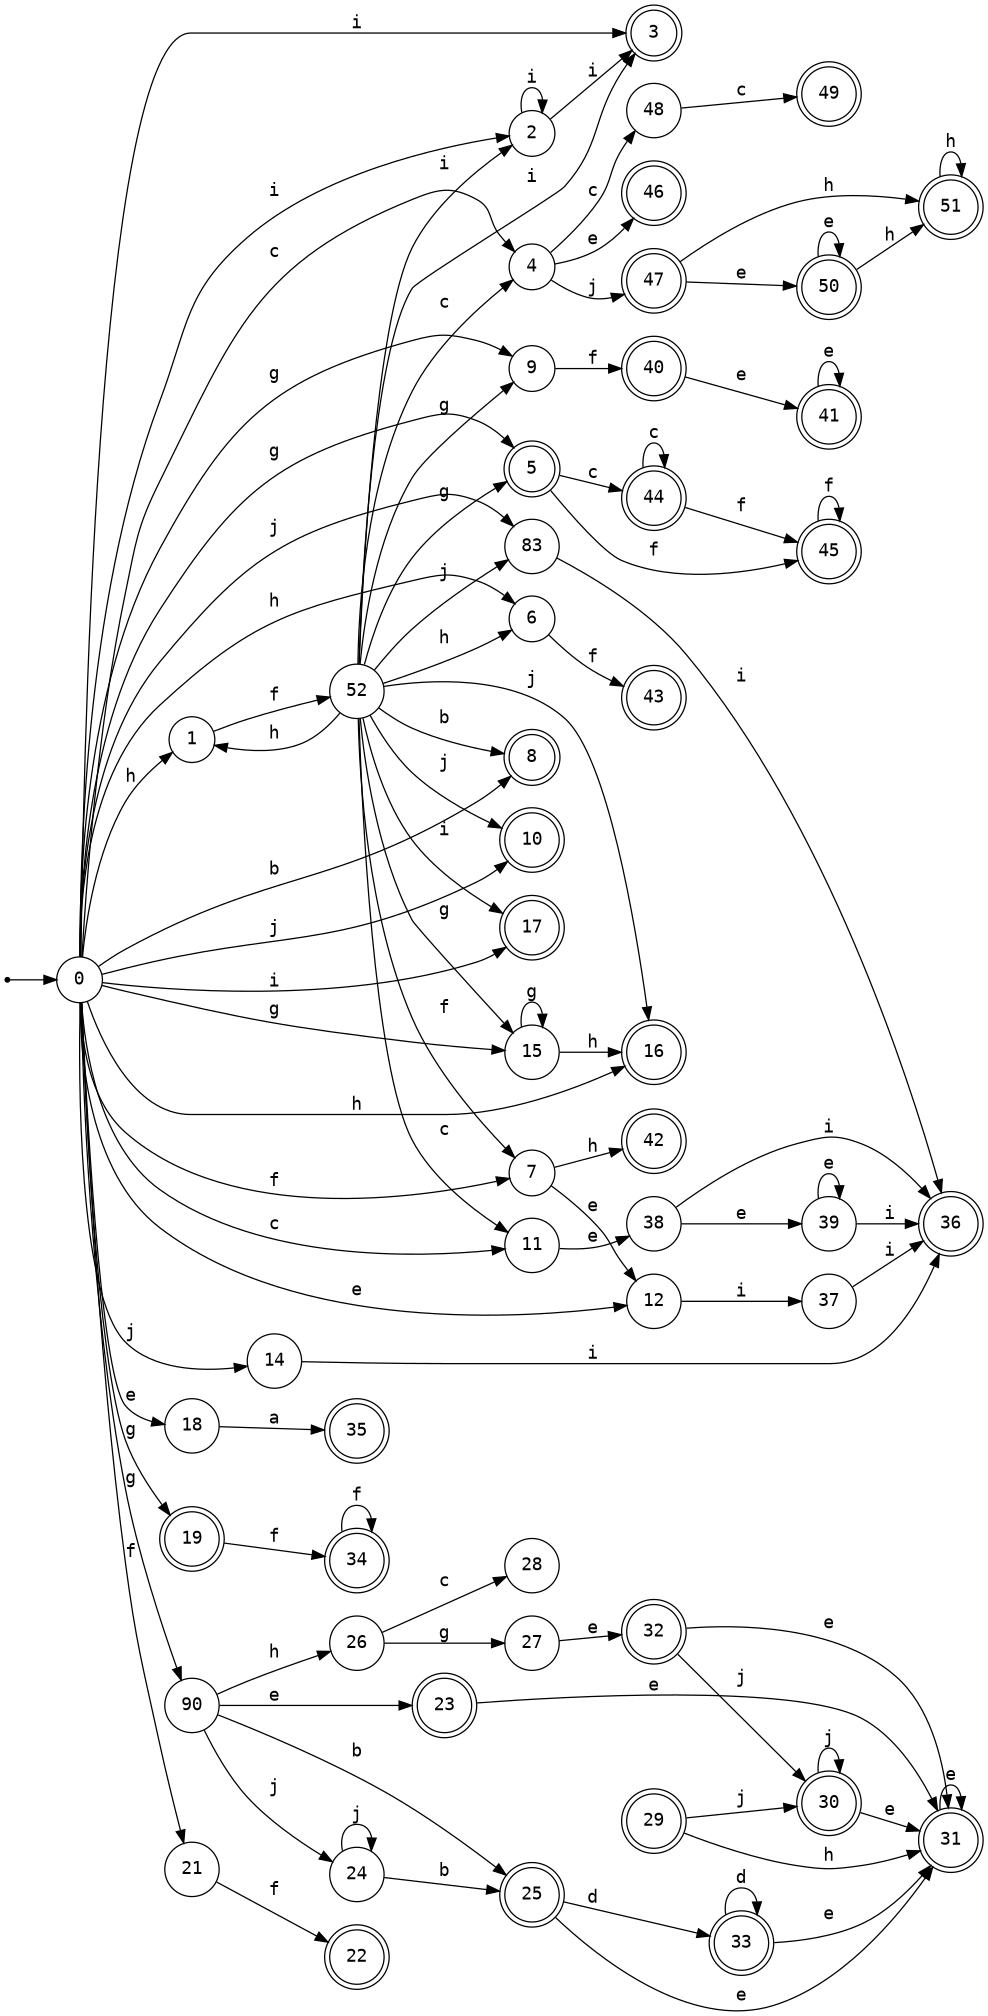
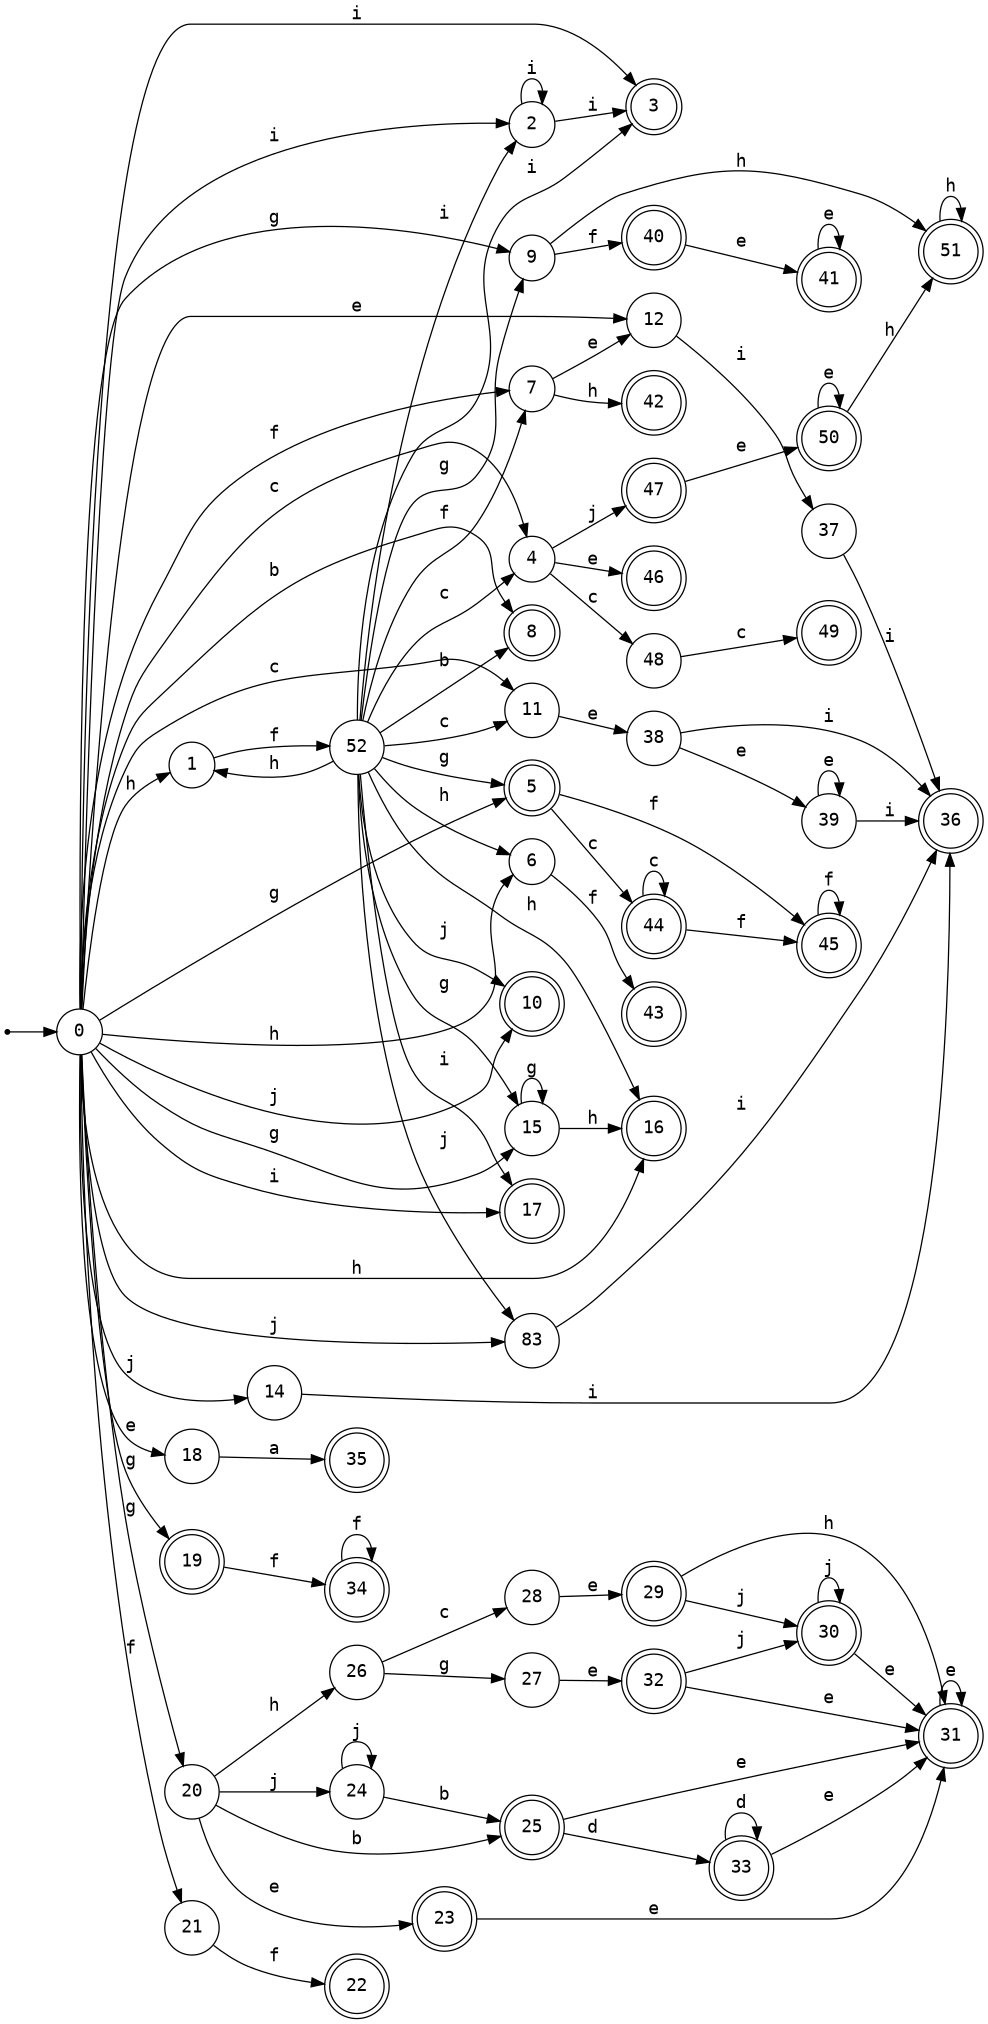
edge "47" -> "51": now "9" -> "51"
edge "52" -> "16": label "j" -> "h"
edge "28" -> "29": added, label "e"
node "90": label "90" -> "20"
